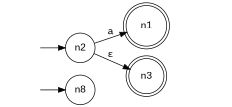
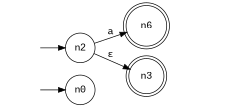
node "n1": label "n1" -> "n6"
node "n8": label "n8" -> "n0"
